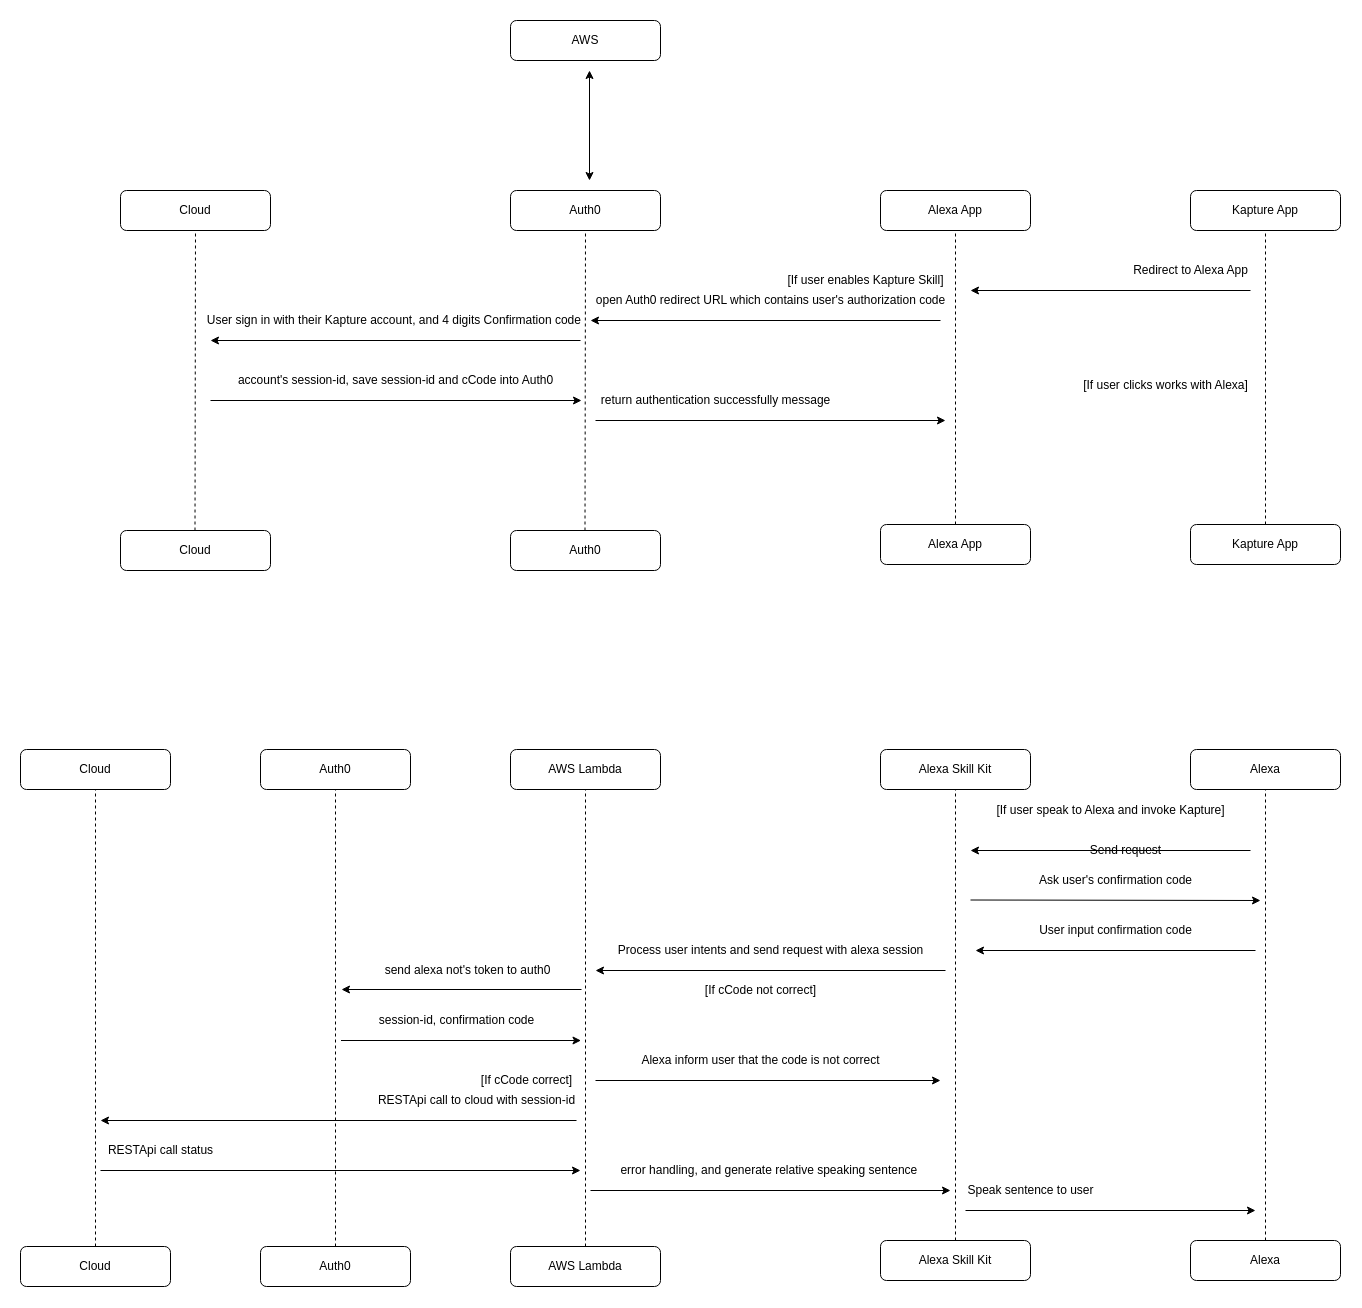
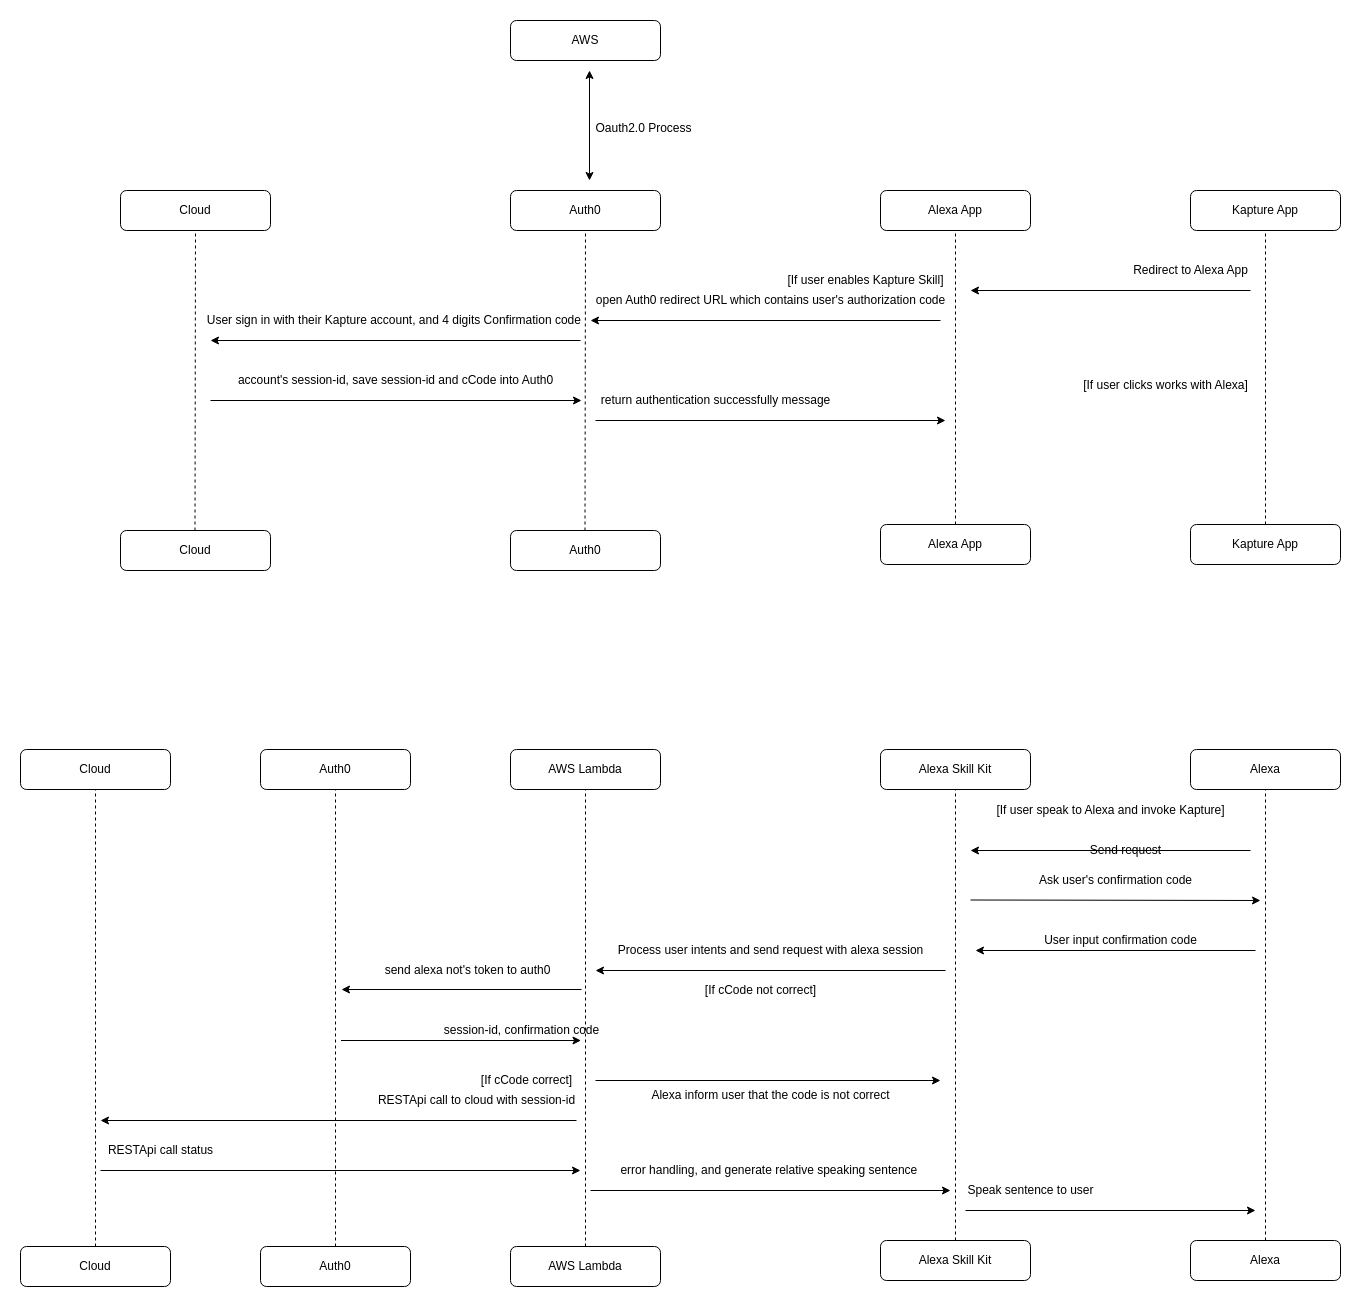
node "Oauth2.0 Process": added
node "User input confirmation code": moved (1116, 931) -> (1121, 941)
node "session-id, confirmation code": moved (457, 1021) -> (522, 1031)
node "Alexa inform user that the code is not correct": moved (761, 1061) -> (771, 1096)
